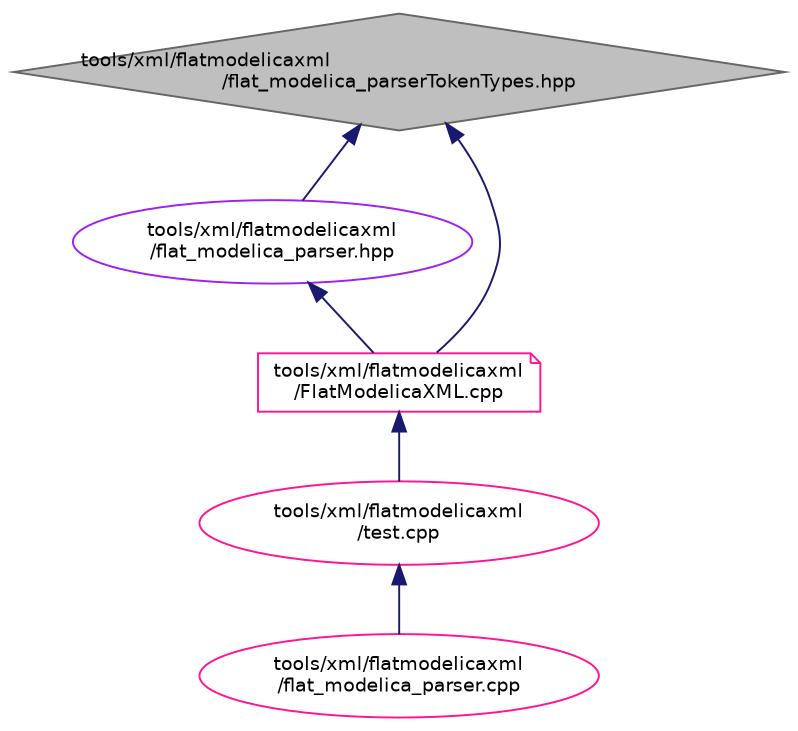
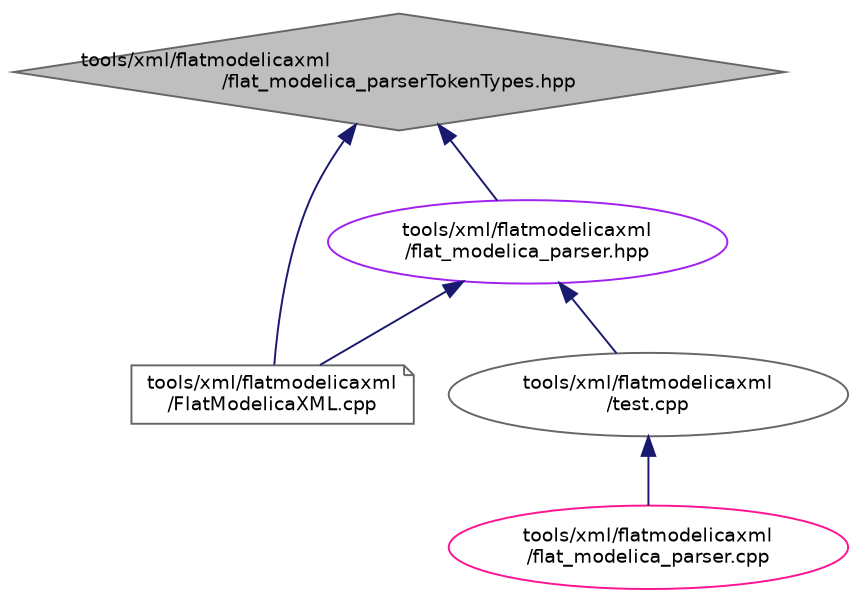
node "tools/xml/flatmodelicaxml /FlatModelicaXML.cpp": color deeppink -> gray40
edge "tools/xml/flatmodelicaxml /test.cpp" -> "tools/xml/flatmodelicaxml /FlatModelicaXML.cpp": now "tools/xml/flatmodelicaxml /test.cpp" -> "tools/xml/flatmodelicaxml /flat_modelica_parser.hpp"
node "tools/xml/flatmodelicaxml /test.cpp": color deeppink -> gray40
